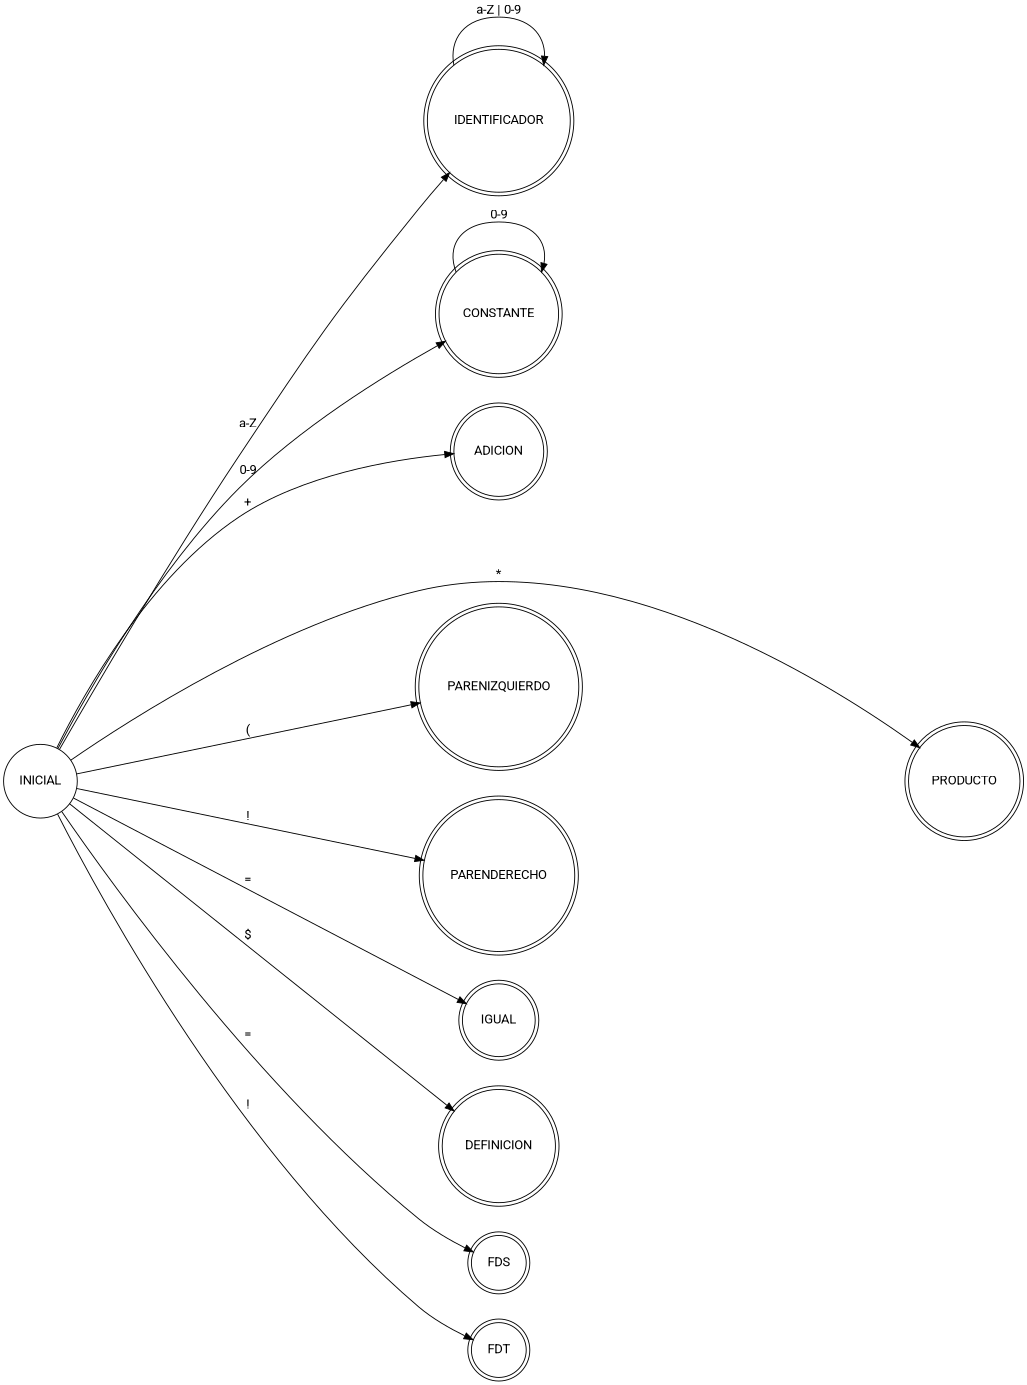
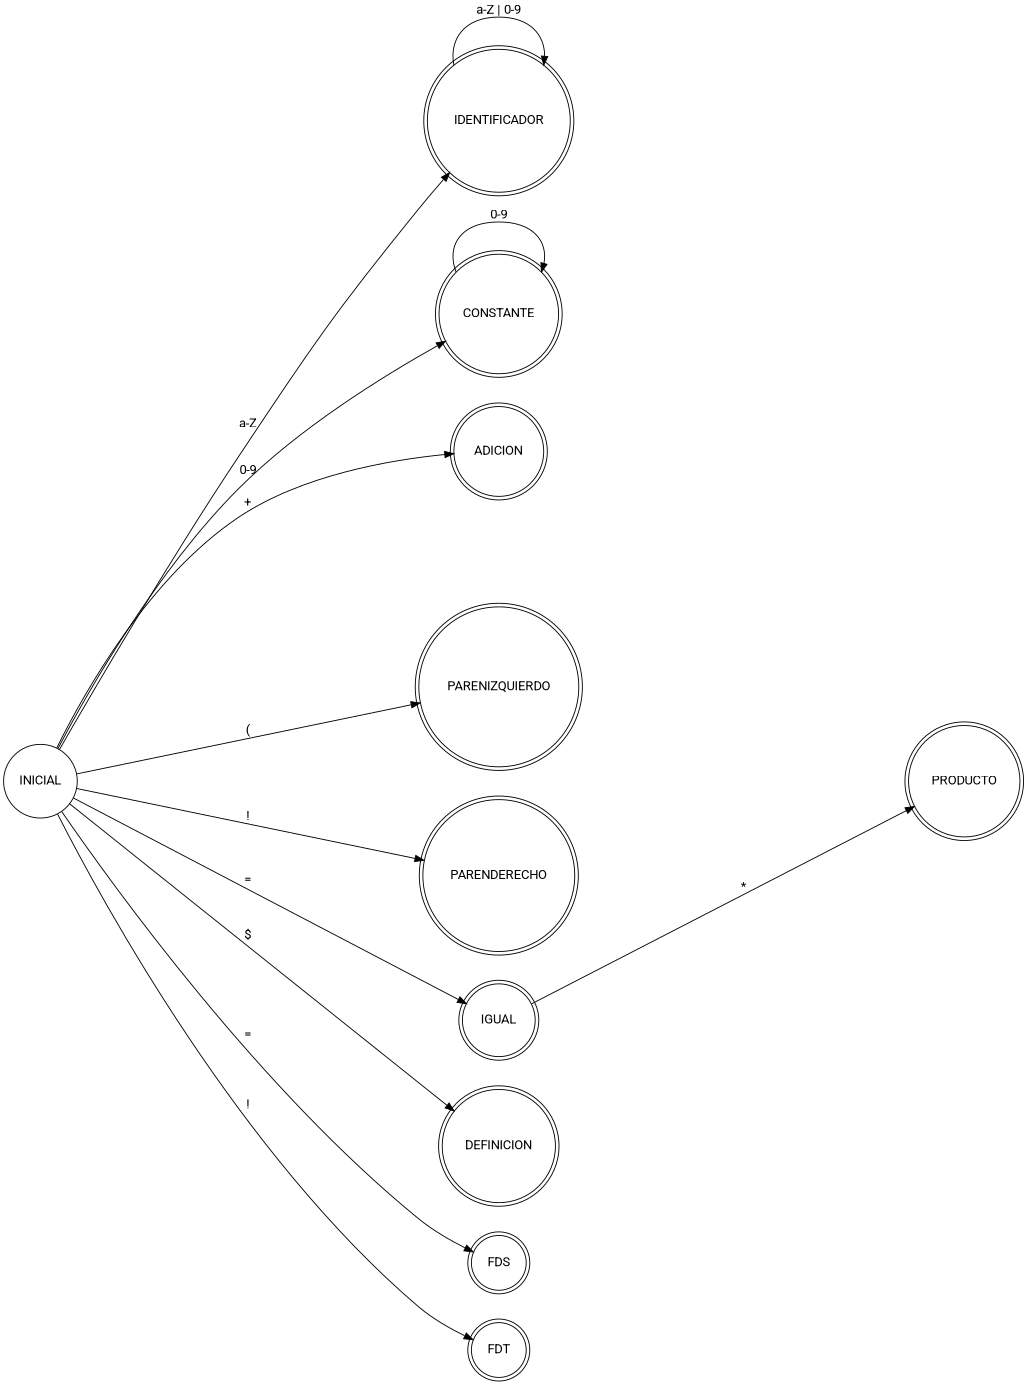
edge "INICIAL" -> "PRODUCTO": now "IGUAL" -> "PRODUCTO"
